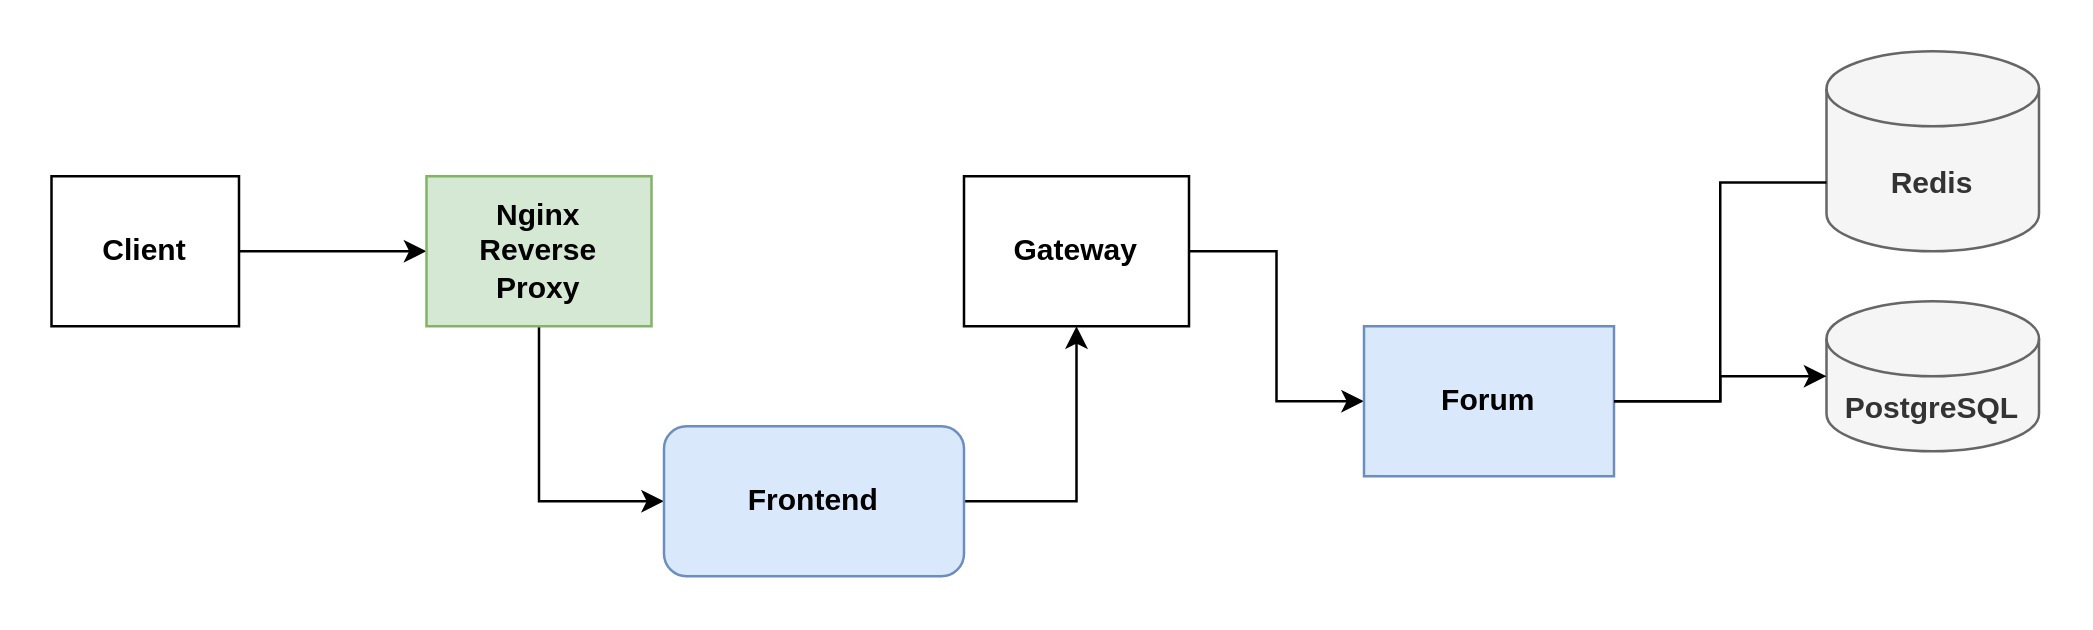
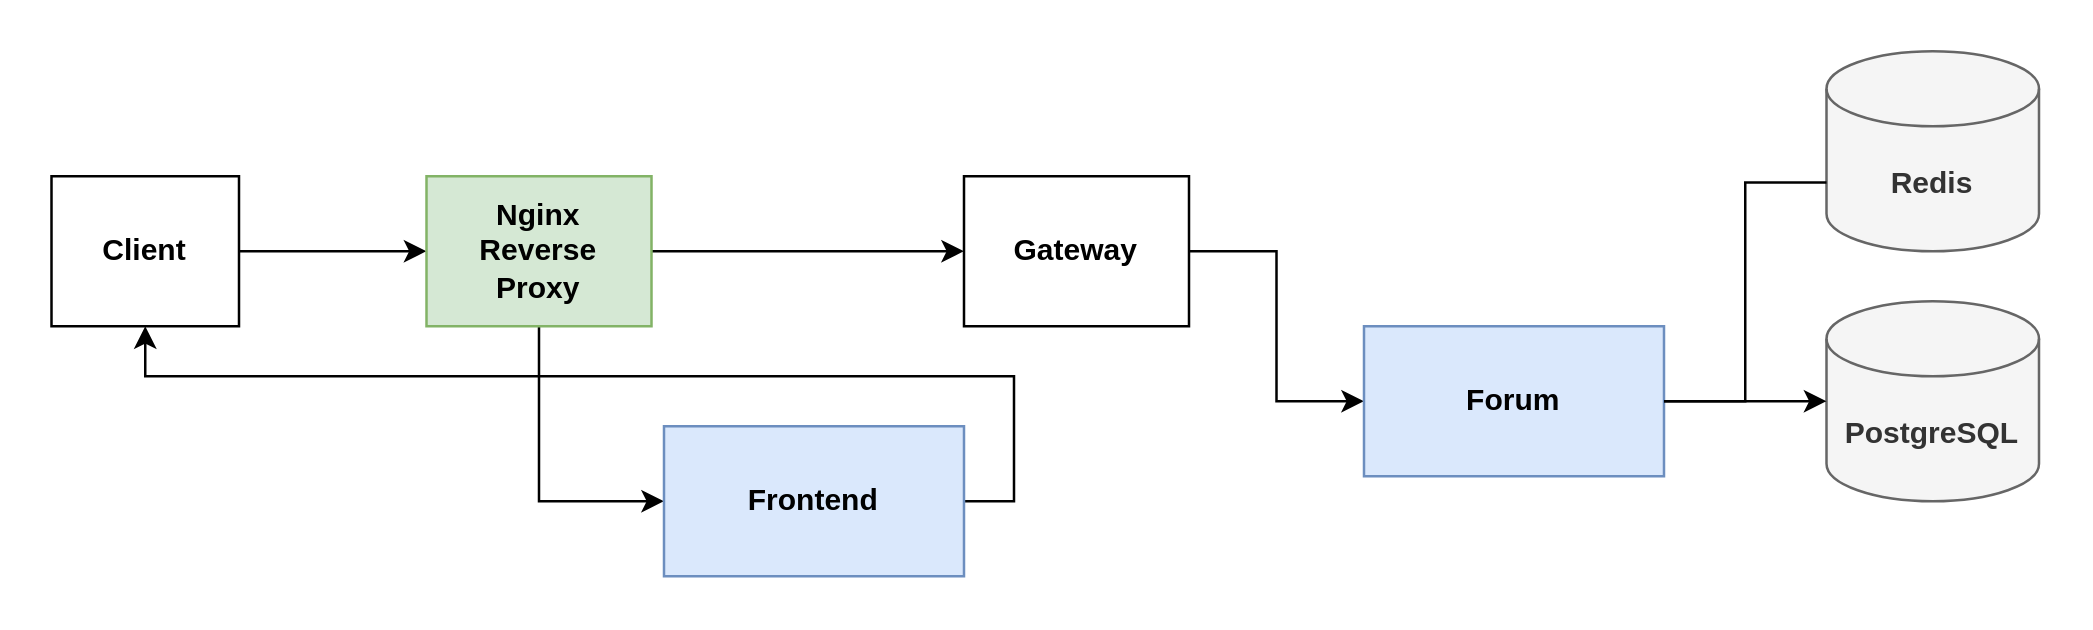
edge "Nginx Reverse Proxy" -> "Gateway": added
node "PostgreSQL": size 213x150 -> 213x200
node "Forum": size 250x150 -> 300x150
edge "Frontend" -> "Gateway": now "Frontend" -> "Client"
node "Frontend": shape rounded rectangle -> rectangle
